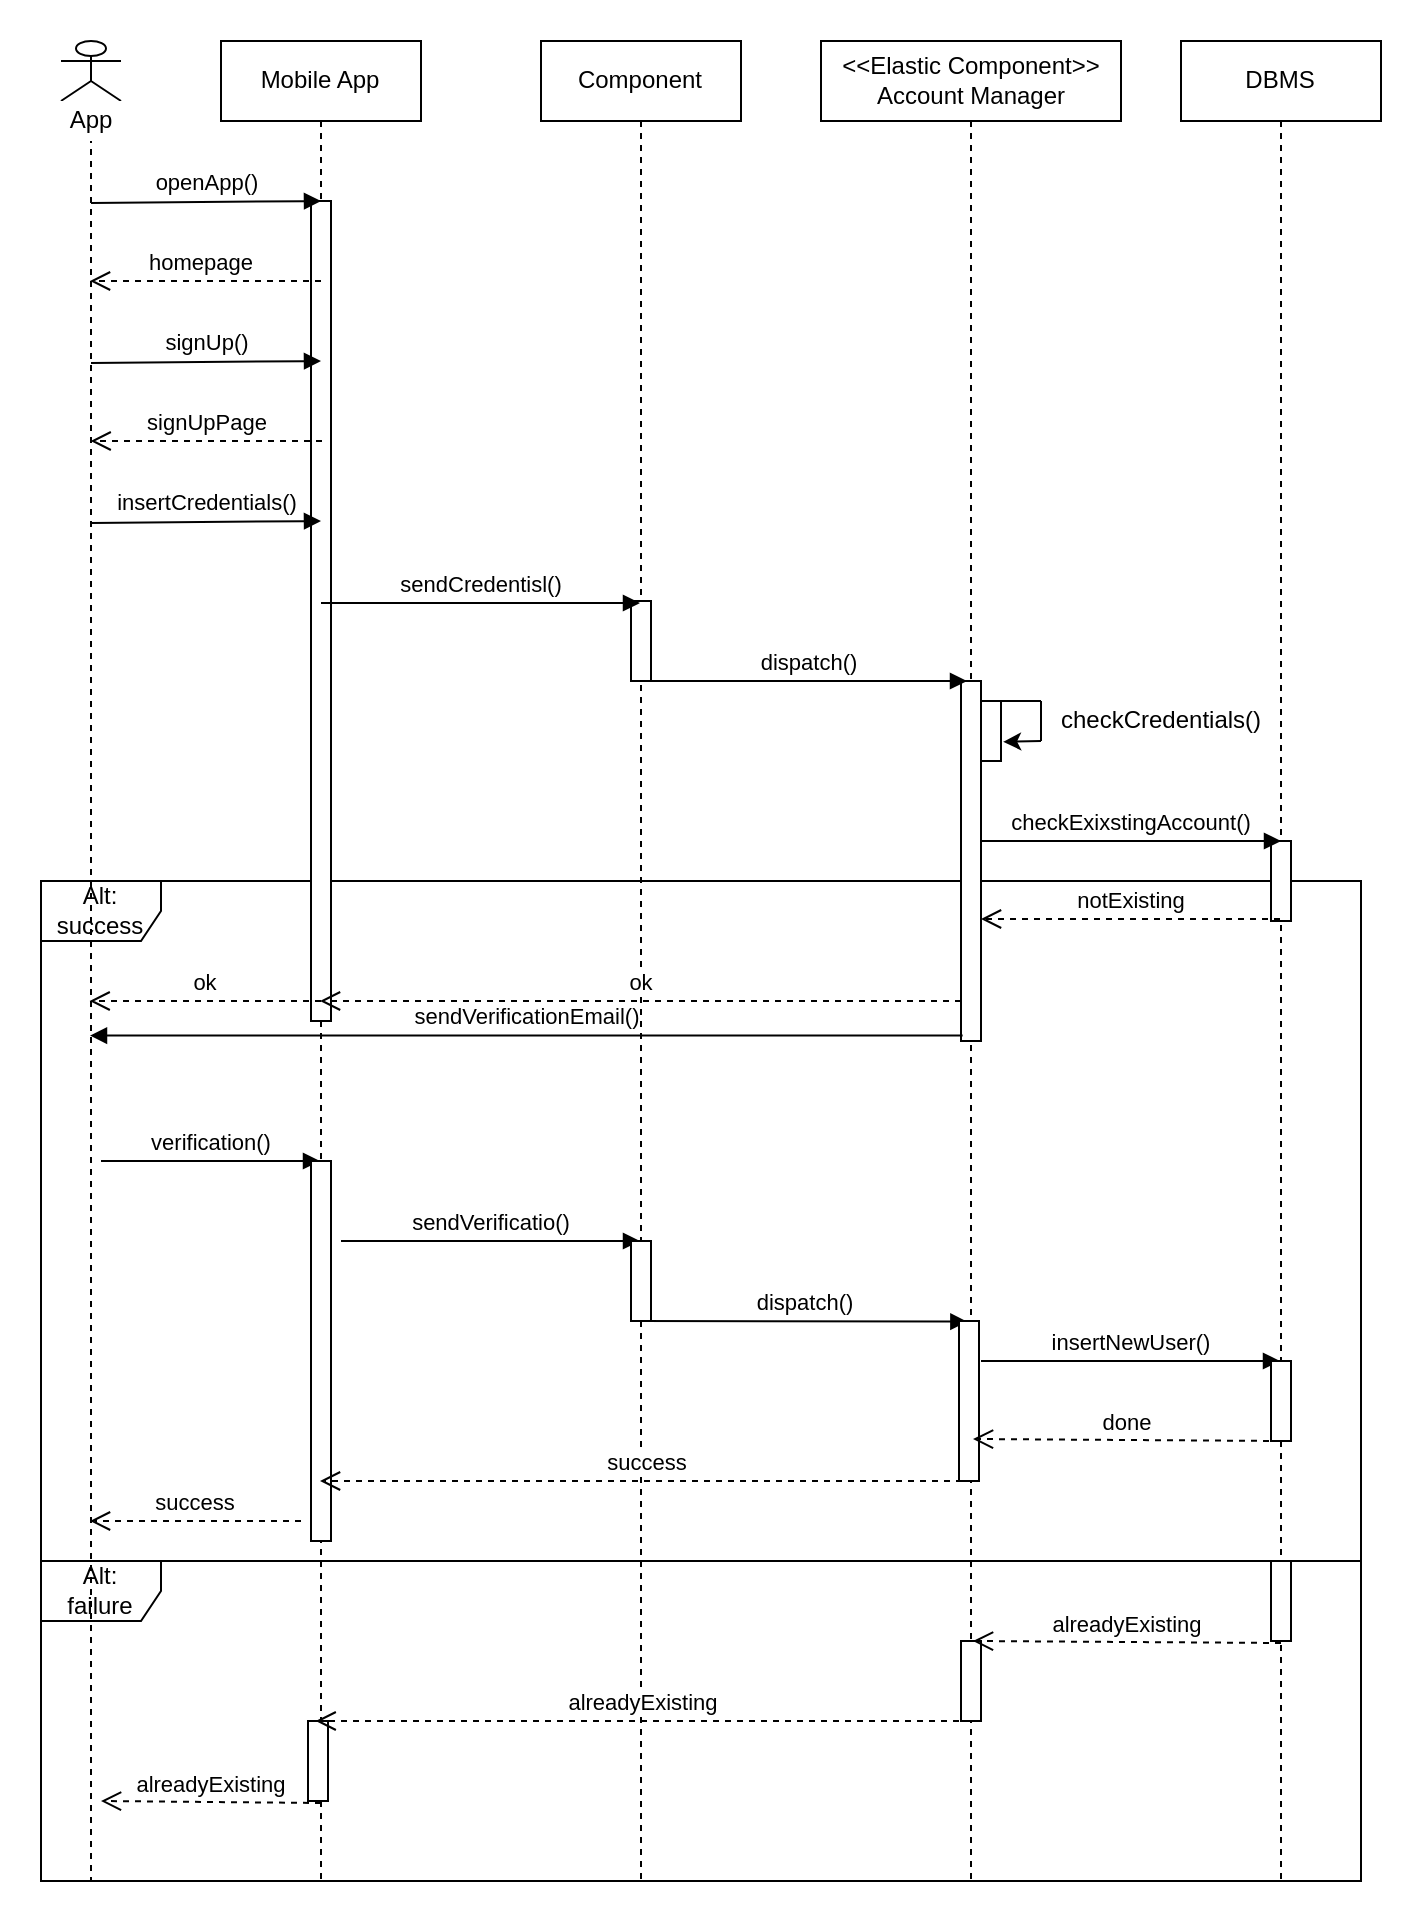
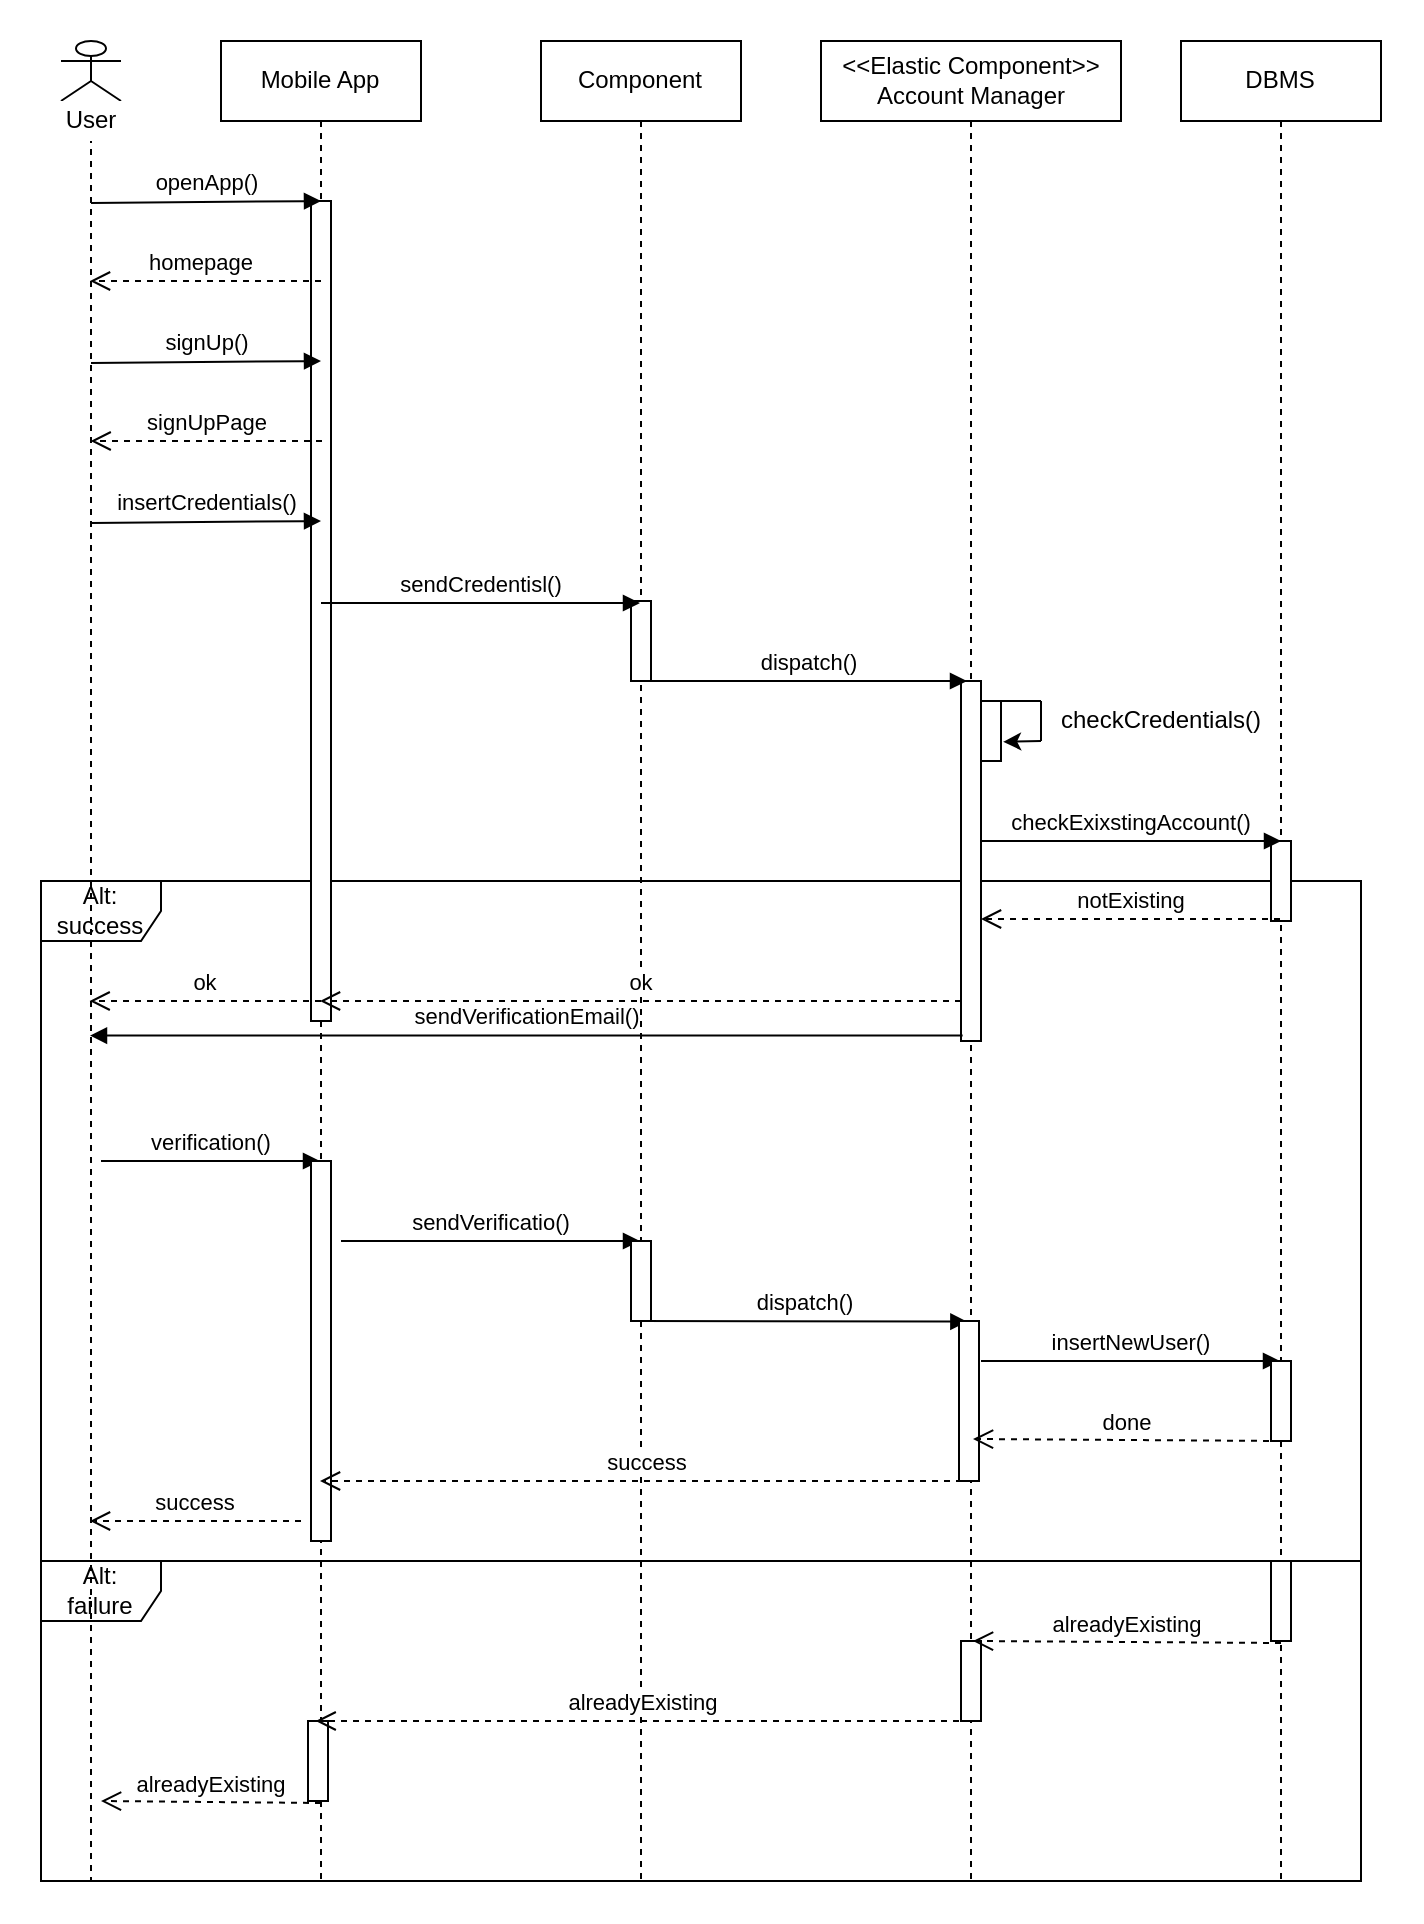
node "App": label "App" -> "User"
